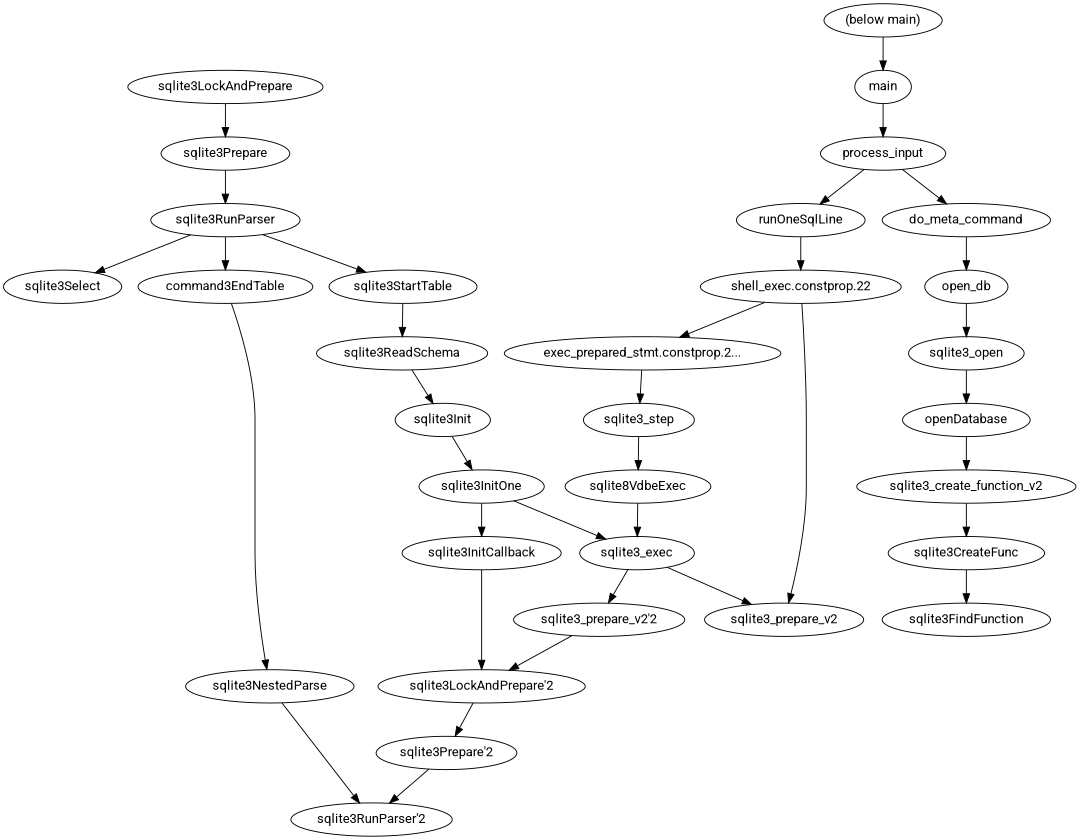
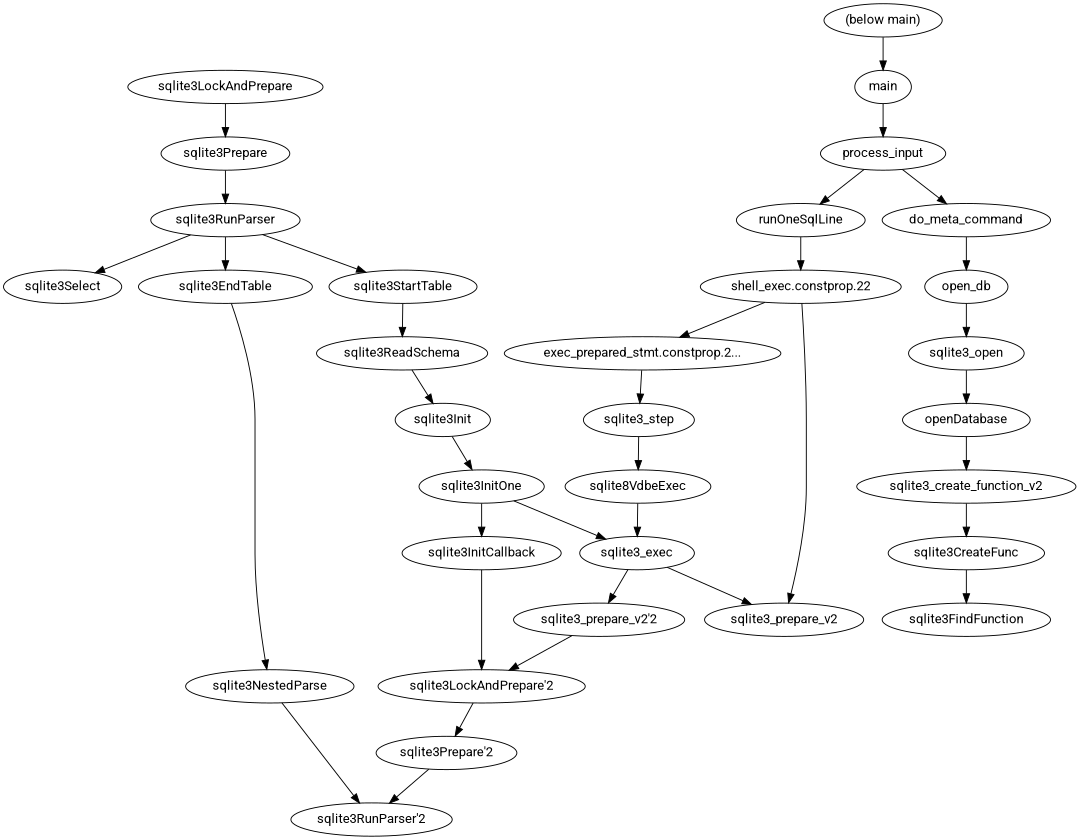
node "command3EndTable": label "command3EndTable" -> "sqlite3EndTable"
